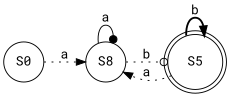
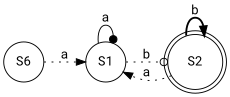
node "S0": label "S0" -> "S6"
node "S8": label "S8" -> "S1"
node "S5": label "S5" -> "S2"
